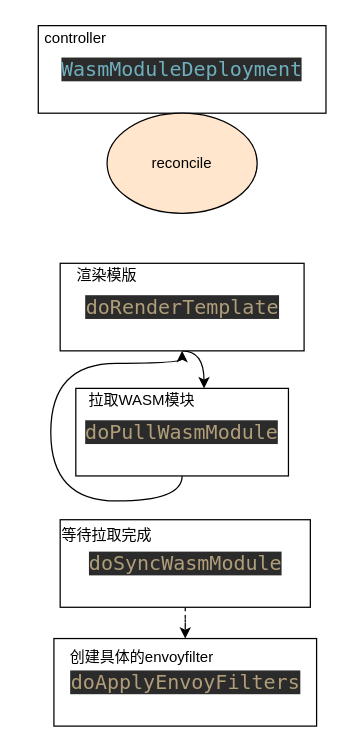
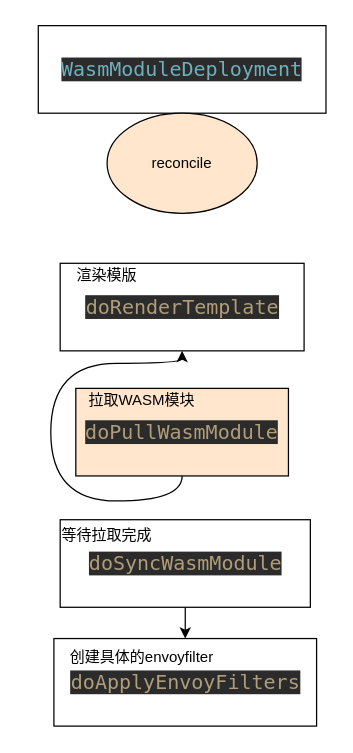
node "controller": removed
edge "doRenderTemplate" -> "拉取WASM模块": removed
node "doPullWasmModule": fillcolor #ffffff -> #ffe6cc
edge "doSyncWasmModule" -> "doApplyEnvoyFilters": style dashed -> solid
